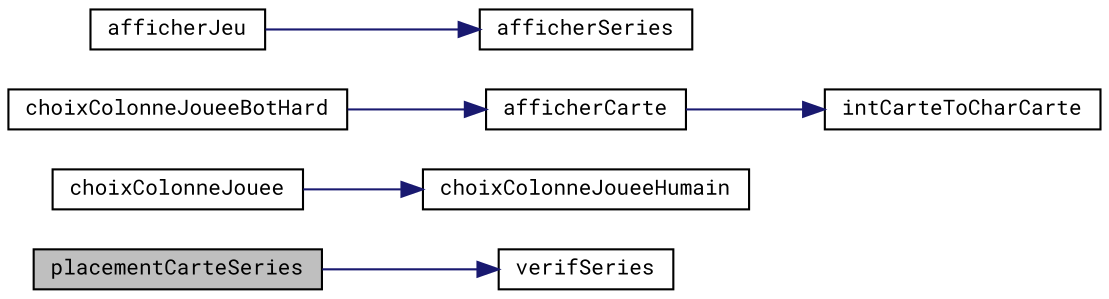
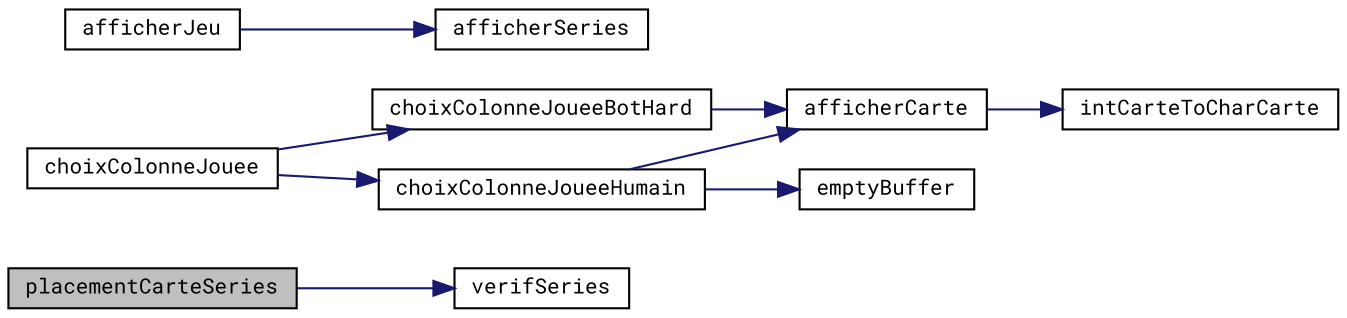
edge "choixColonneJouee" -> "choixColonneJoueeBotHard": added
edge "choixColonneJoueeHumain" -> "afficherCarte": added
node "emptyBuffer": added
